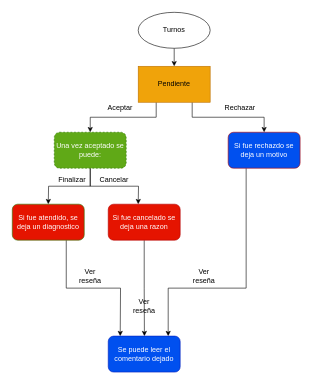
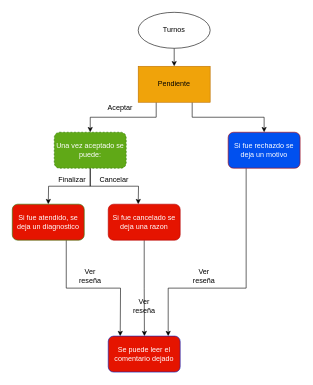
node "Rechazar": removed
node "Se puede leer el comentario dejado": fillcolor #0050ef -> #e51400
